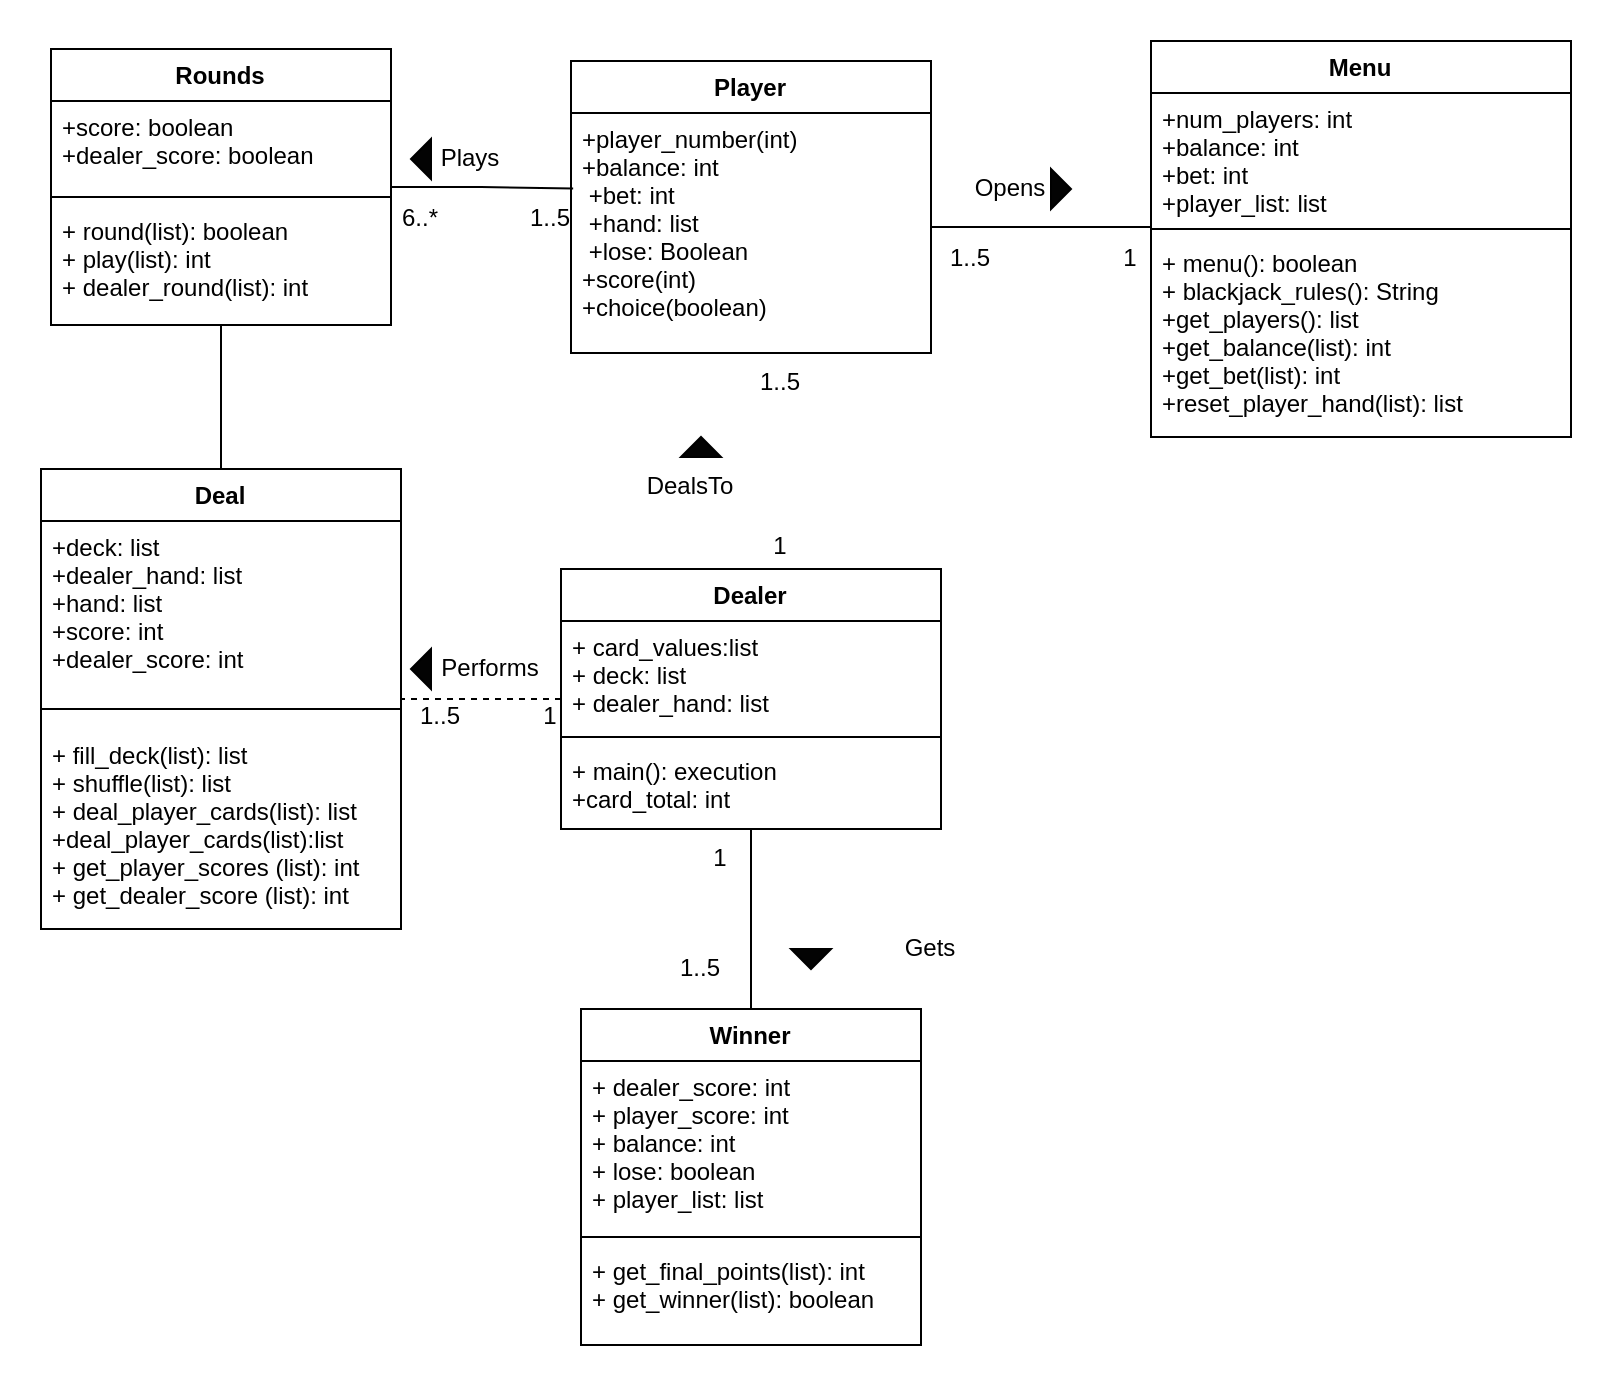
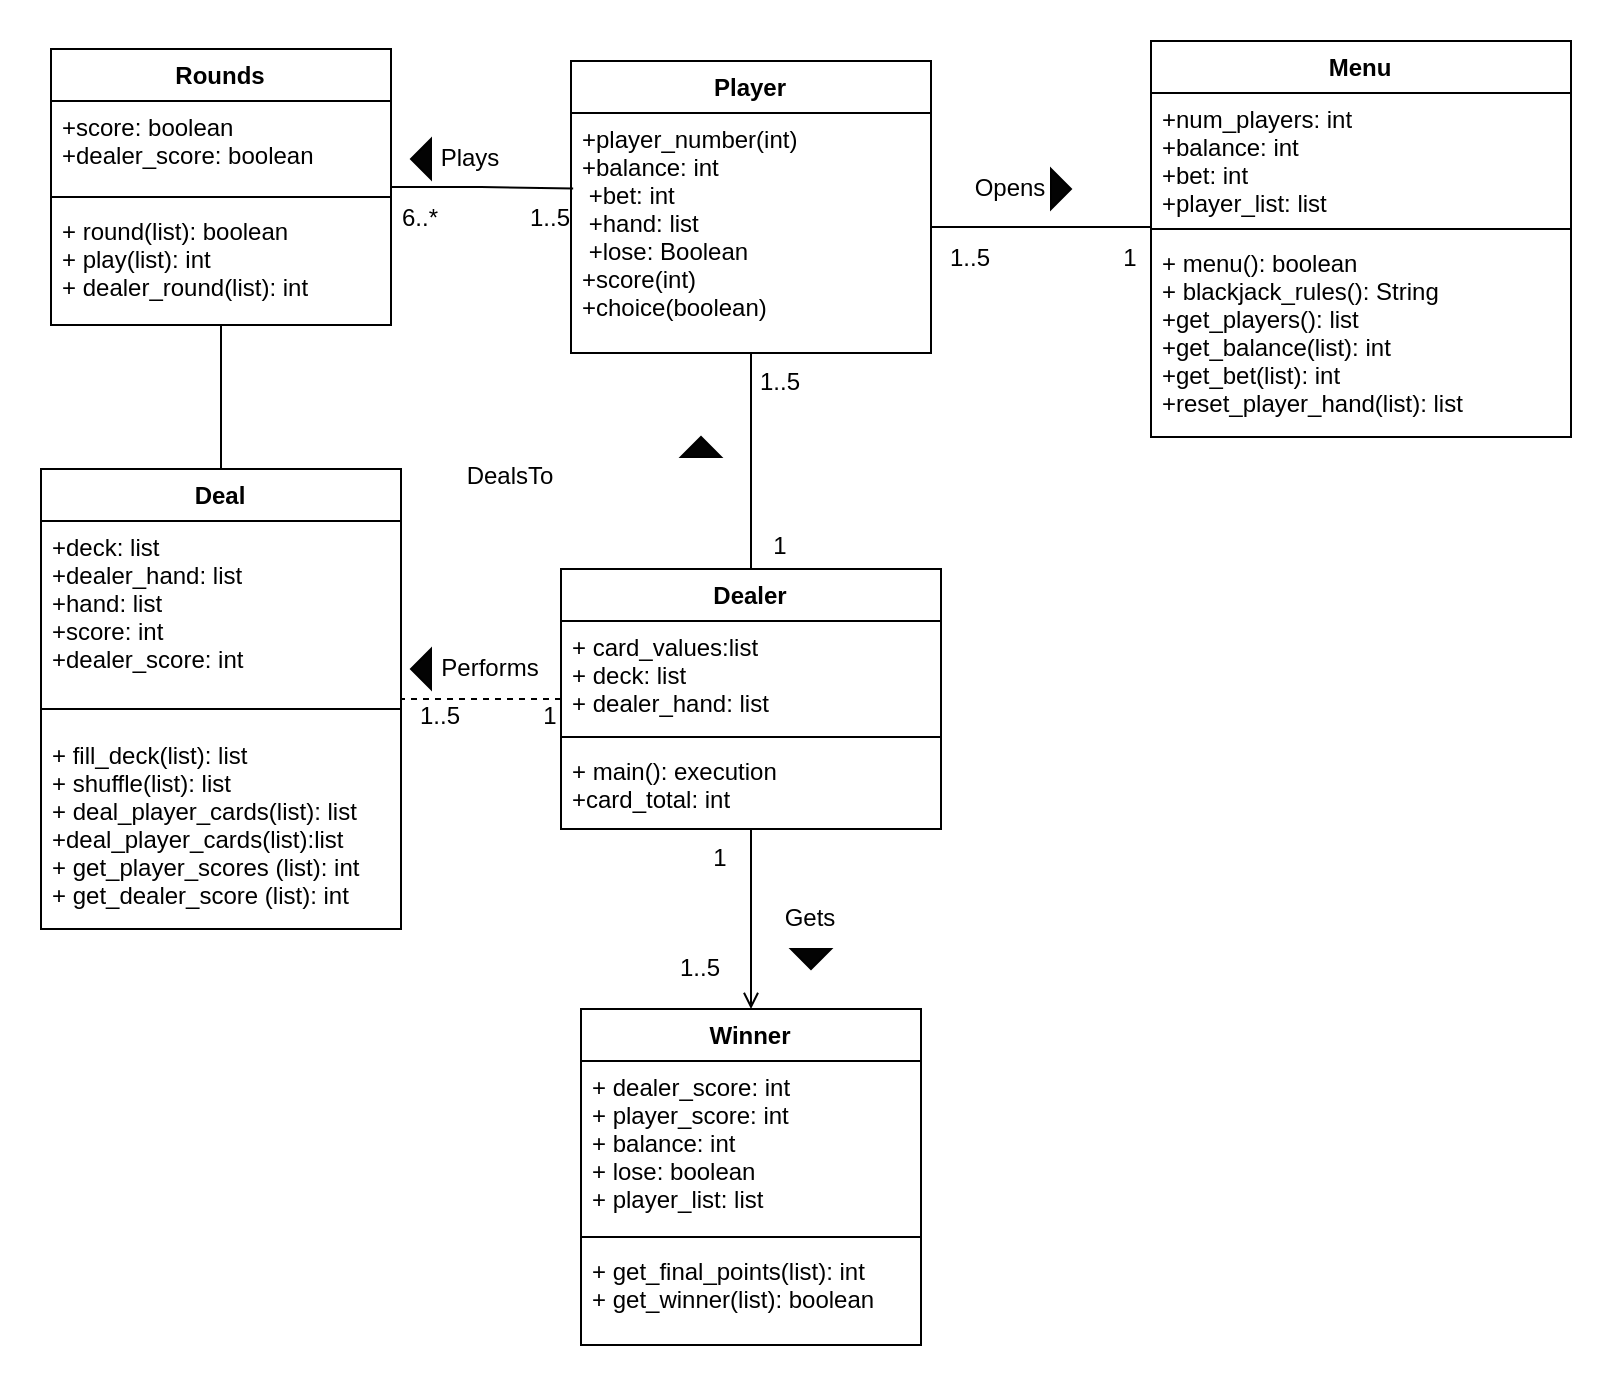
edge "Player" -- "Dealer": added
node "DealsTo": moved (691, 487) -> (511, 477)
node "Gets": moved (931, 949) -> (811, 919)
edge "Dealer" -- "Winner": arrowhead none -> open
